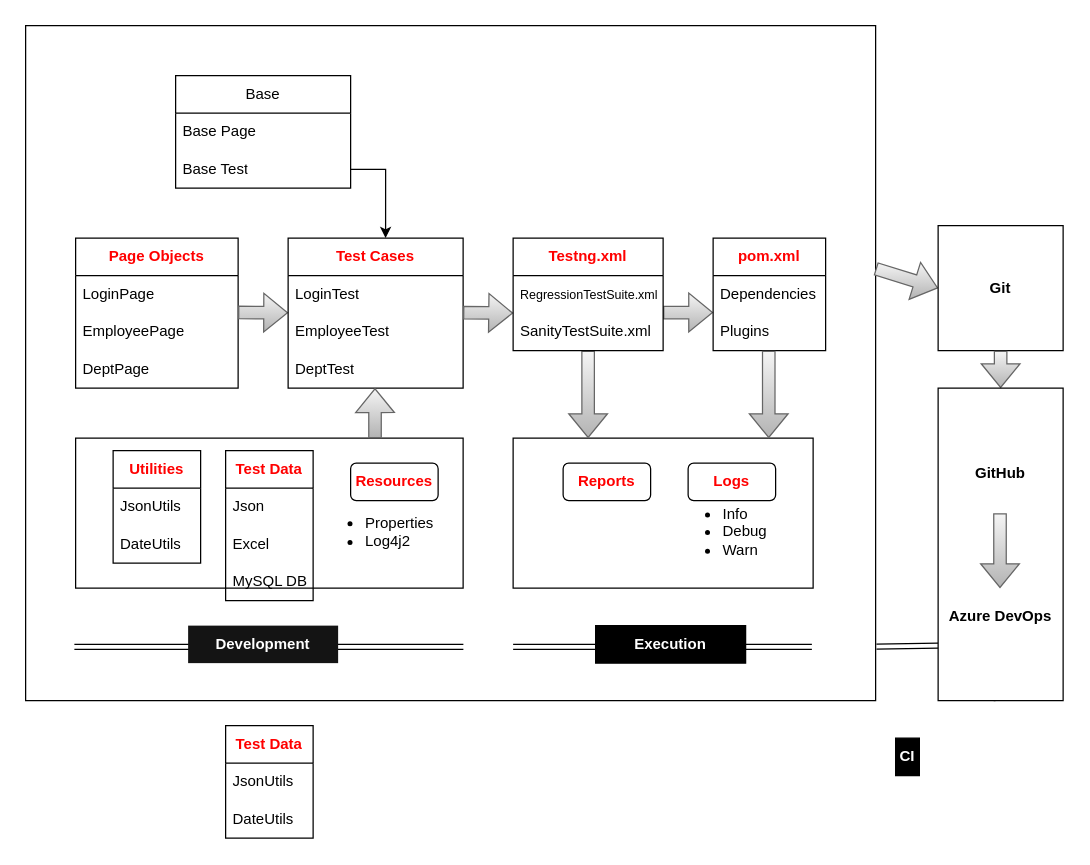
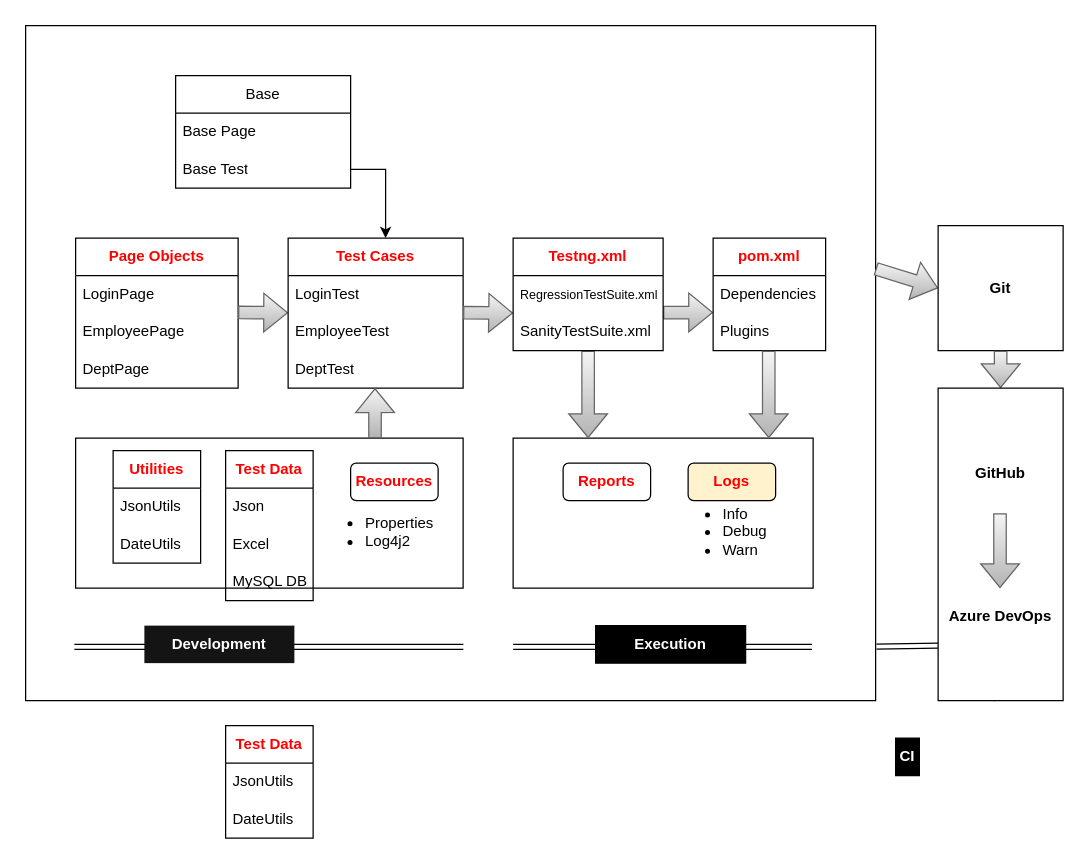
node "Logs": fillcolor #ffffff -> #fff2cc
node "Development": moved (263, 644) -> (219, 644)
